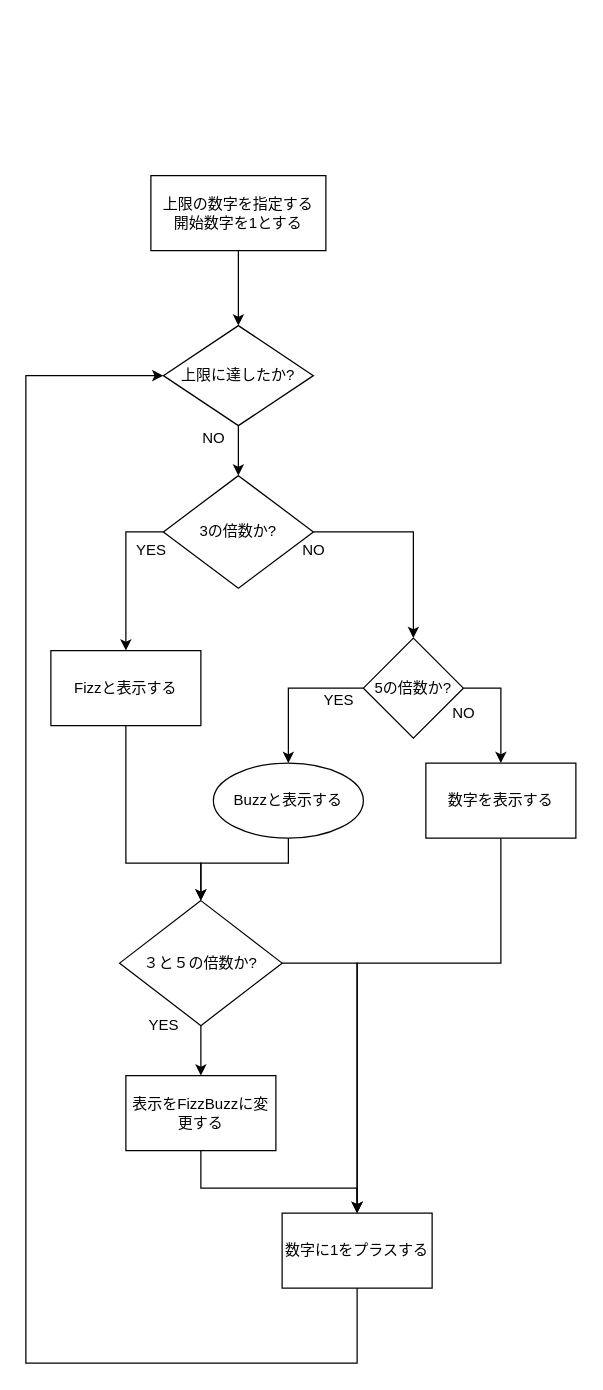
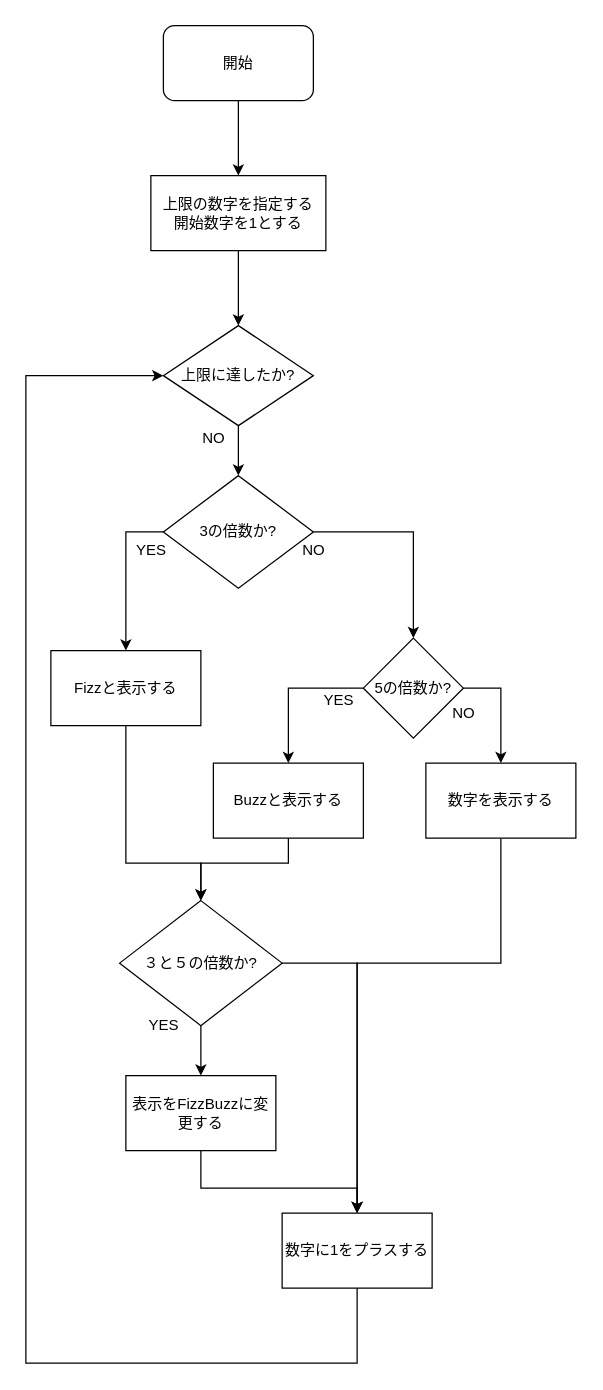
node "開始": added
edge "開始" -> "上限の数字を指定する 開始数字を1とする": added
node "Buzzと表示する": shape ellipse -> rectangle
